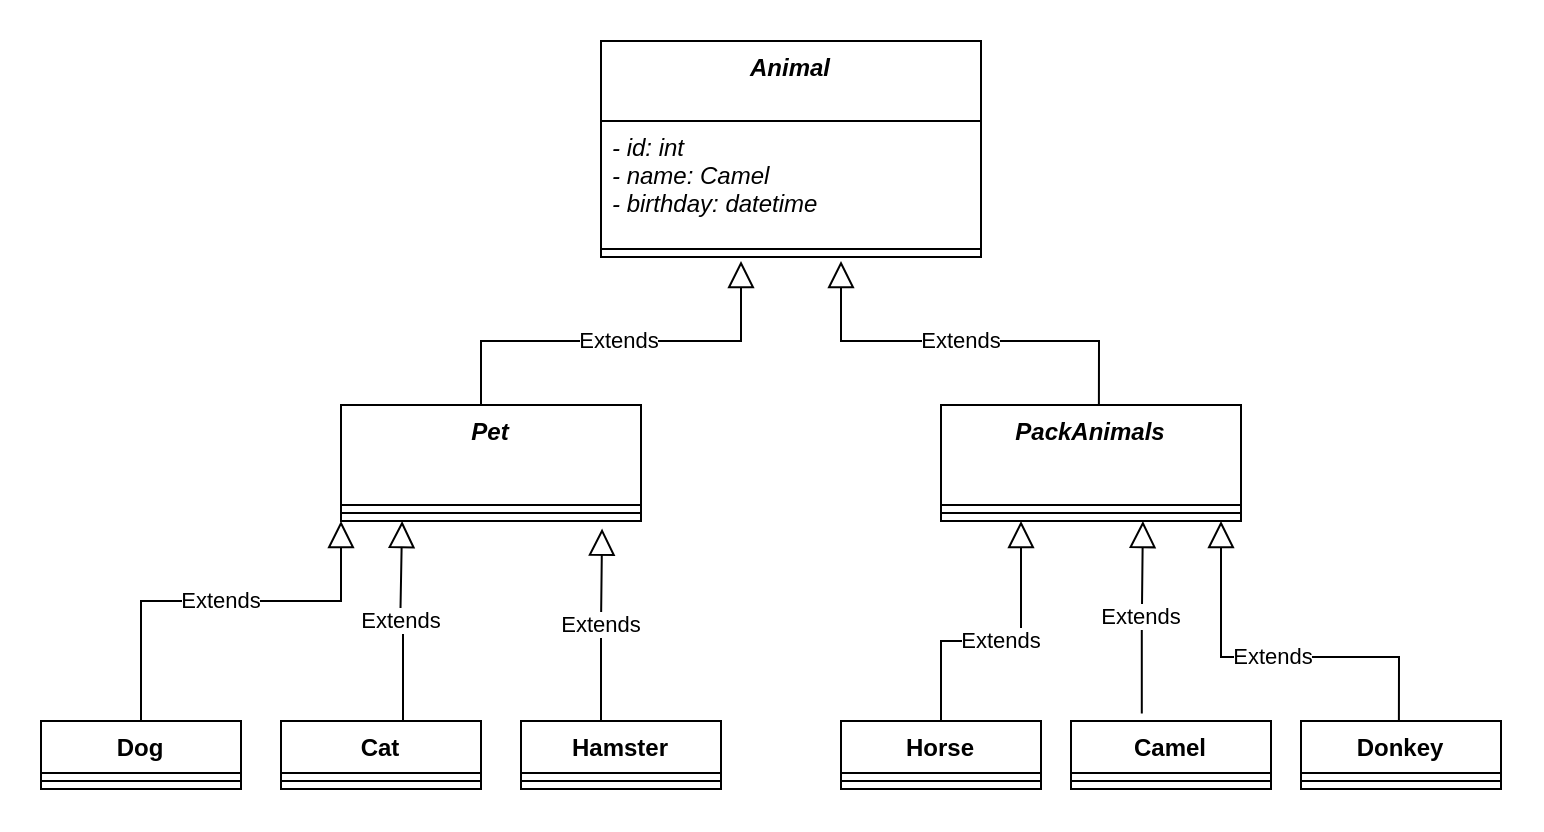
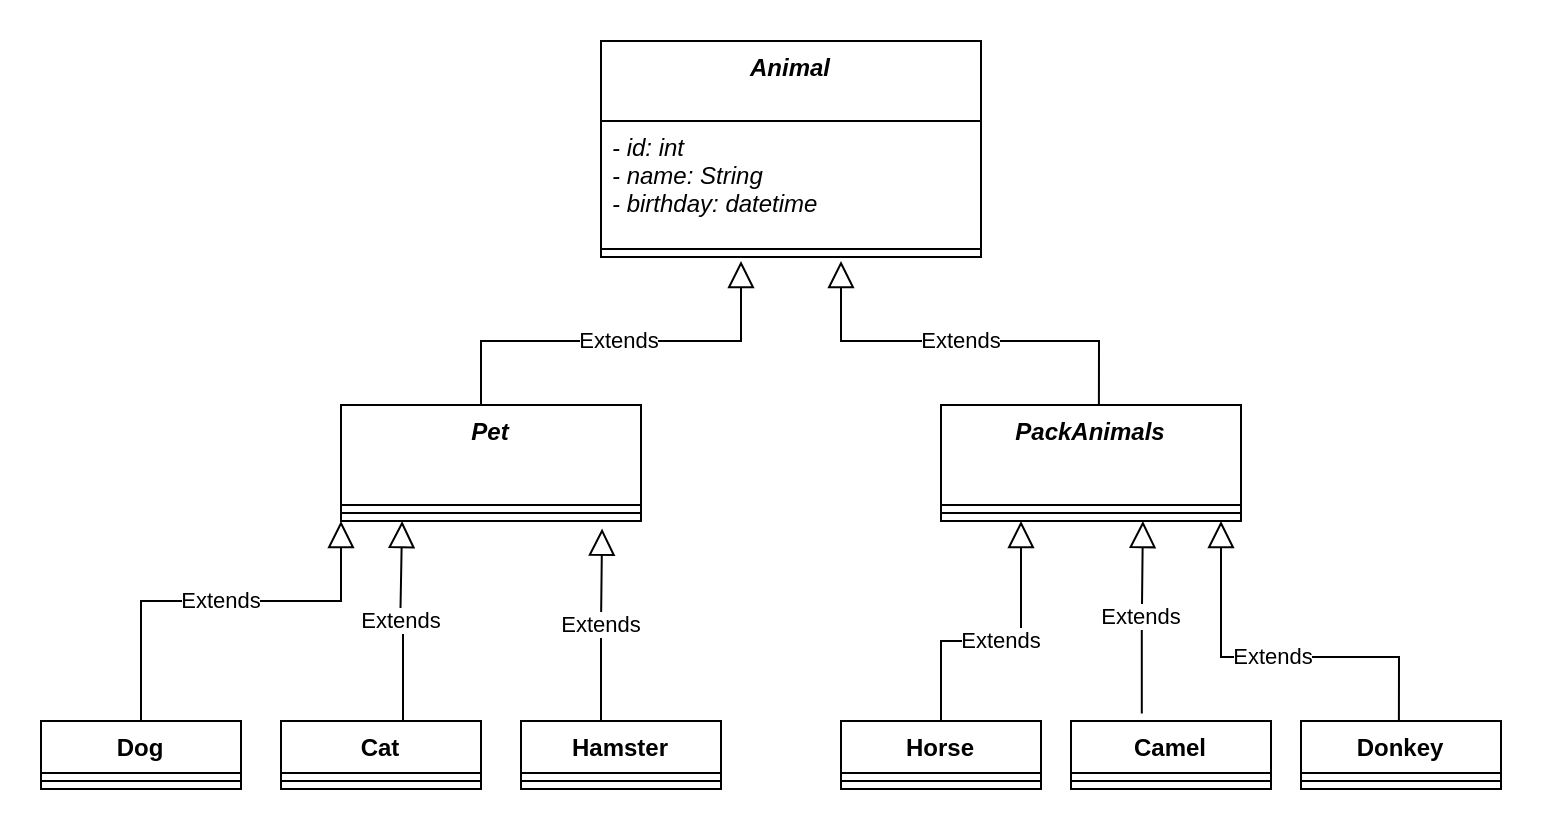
node "- id: int - name: Camel - birthday: datetime": label "- id: int - name: Camel - birthday: datetime" -> "- id: int - name: String - birthday: datetime"
